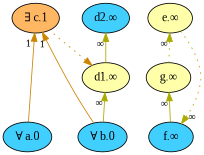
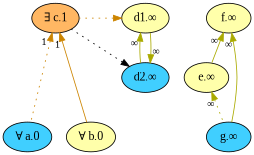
edge "∃ c.1" -> "d2.∞": added
edge "e.∞" -> "f.∞": style dotted -> solid
node "g.∞": fillcolor #ffffaa -> #40cfff
edge "∀ a.0" -> "∃ c.1": style solid -> dotted
edge "∀ b.0" -> "d1.∞": now "d2.∞" -> "d1.∞"
edge "f.∞" -> "g.∞": reversed
node "∀ b.0": fillcolor #40cfff -> #ffffaa
node "f.∞": fillcolor #40cfff -> #ffffaa
